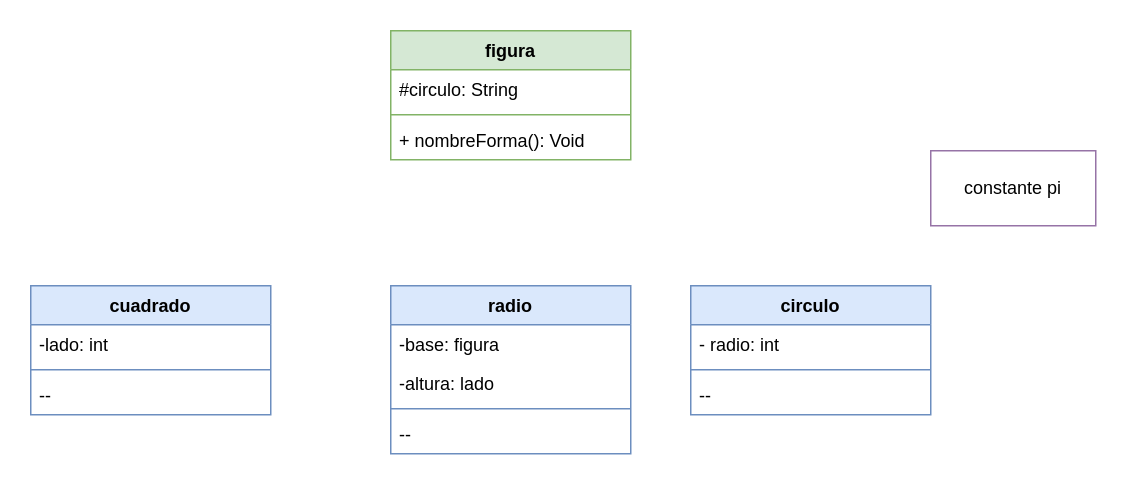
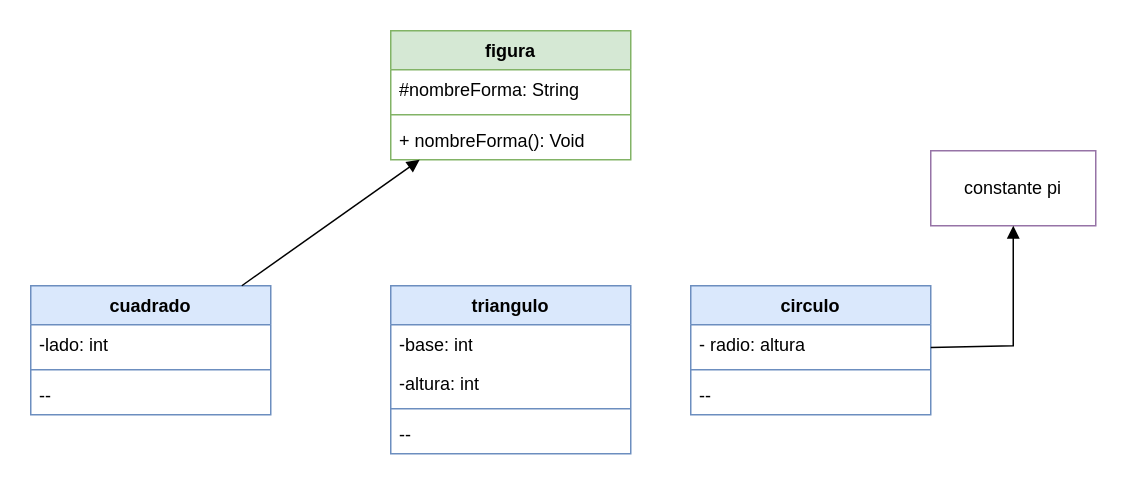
node "#circulo: String": label "#circulo: String" -> "#nombreForma: String"
edge "cuadrado" -> "figura": added
node "radio": label "radio" -> "triangulo"
edge "circulo" -> "constante pi": added
node "-base: figura": label "-base: figura" -> "-base: int"
node "- radio: int": label "- radio: int" -> "- radio: altura"
node "-altura: lado": label "-altura: lado" -> "-altura: int"
